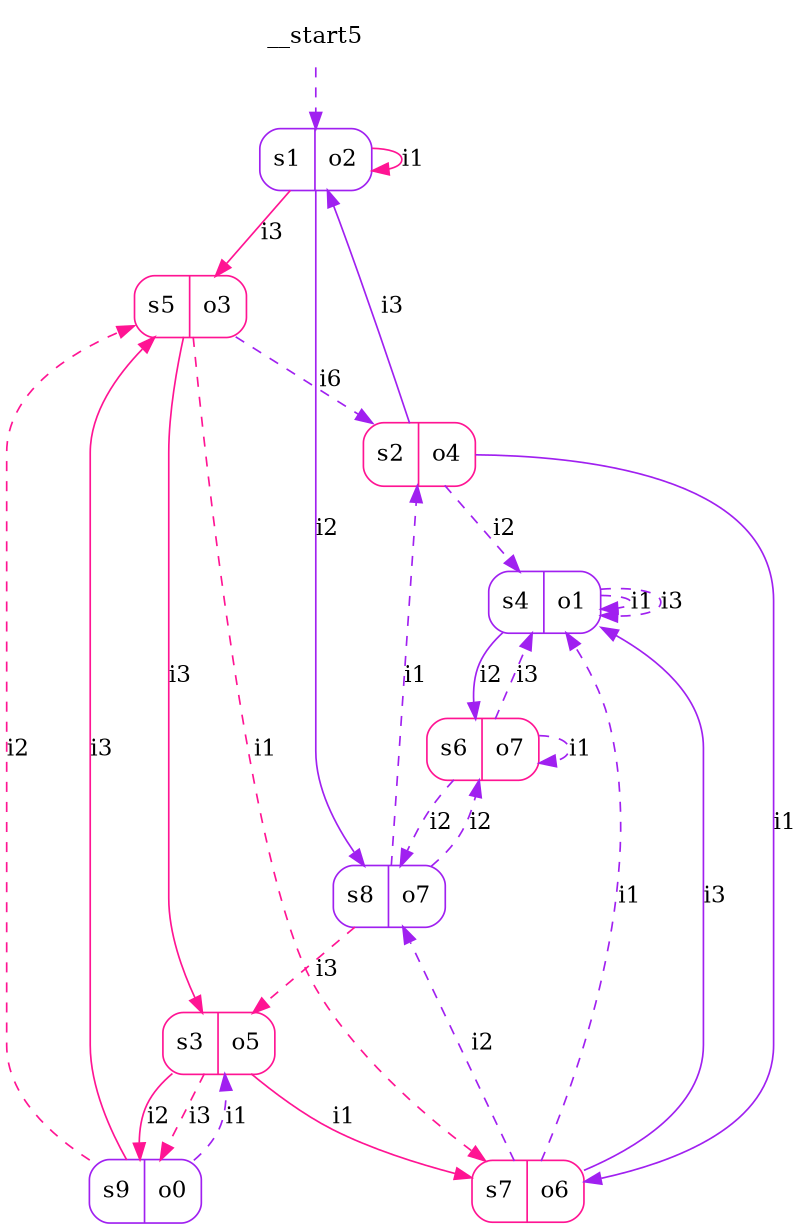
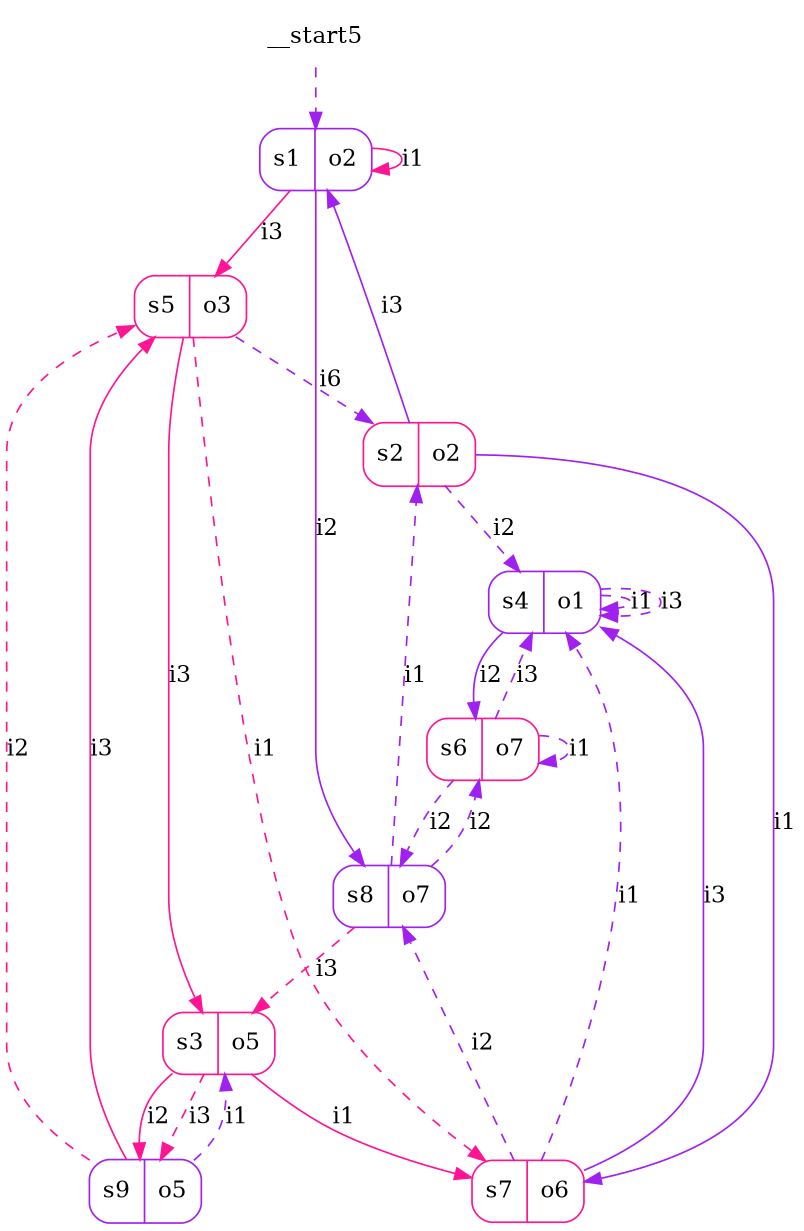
node "s2": text "o4" -> "o2"
node "s9": text "o0" -> "o5"
